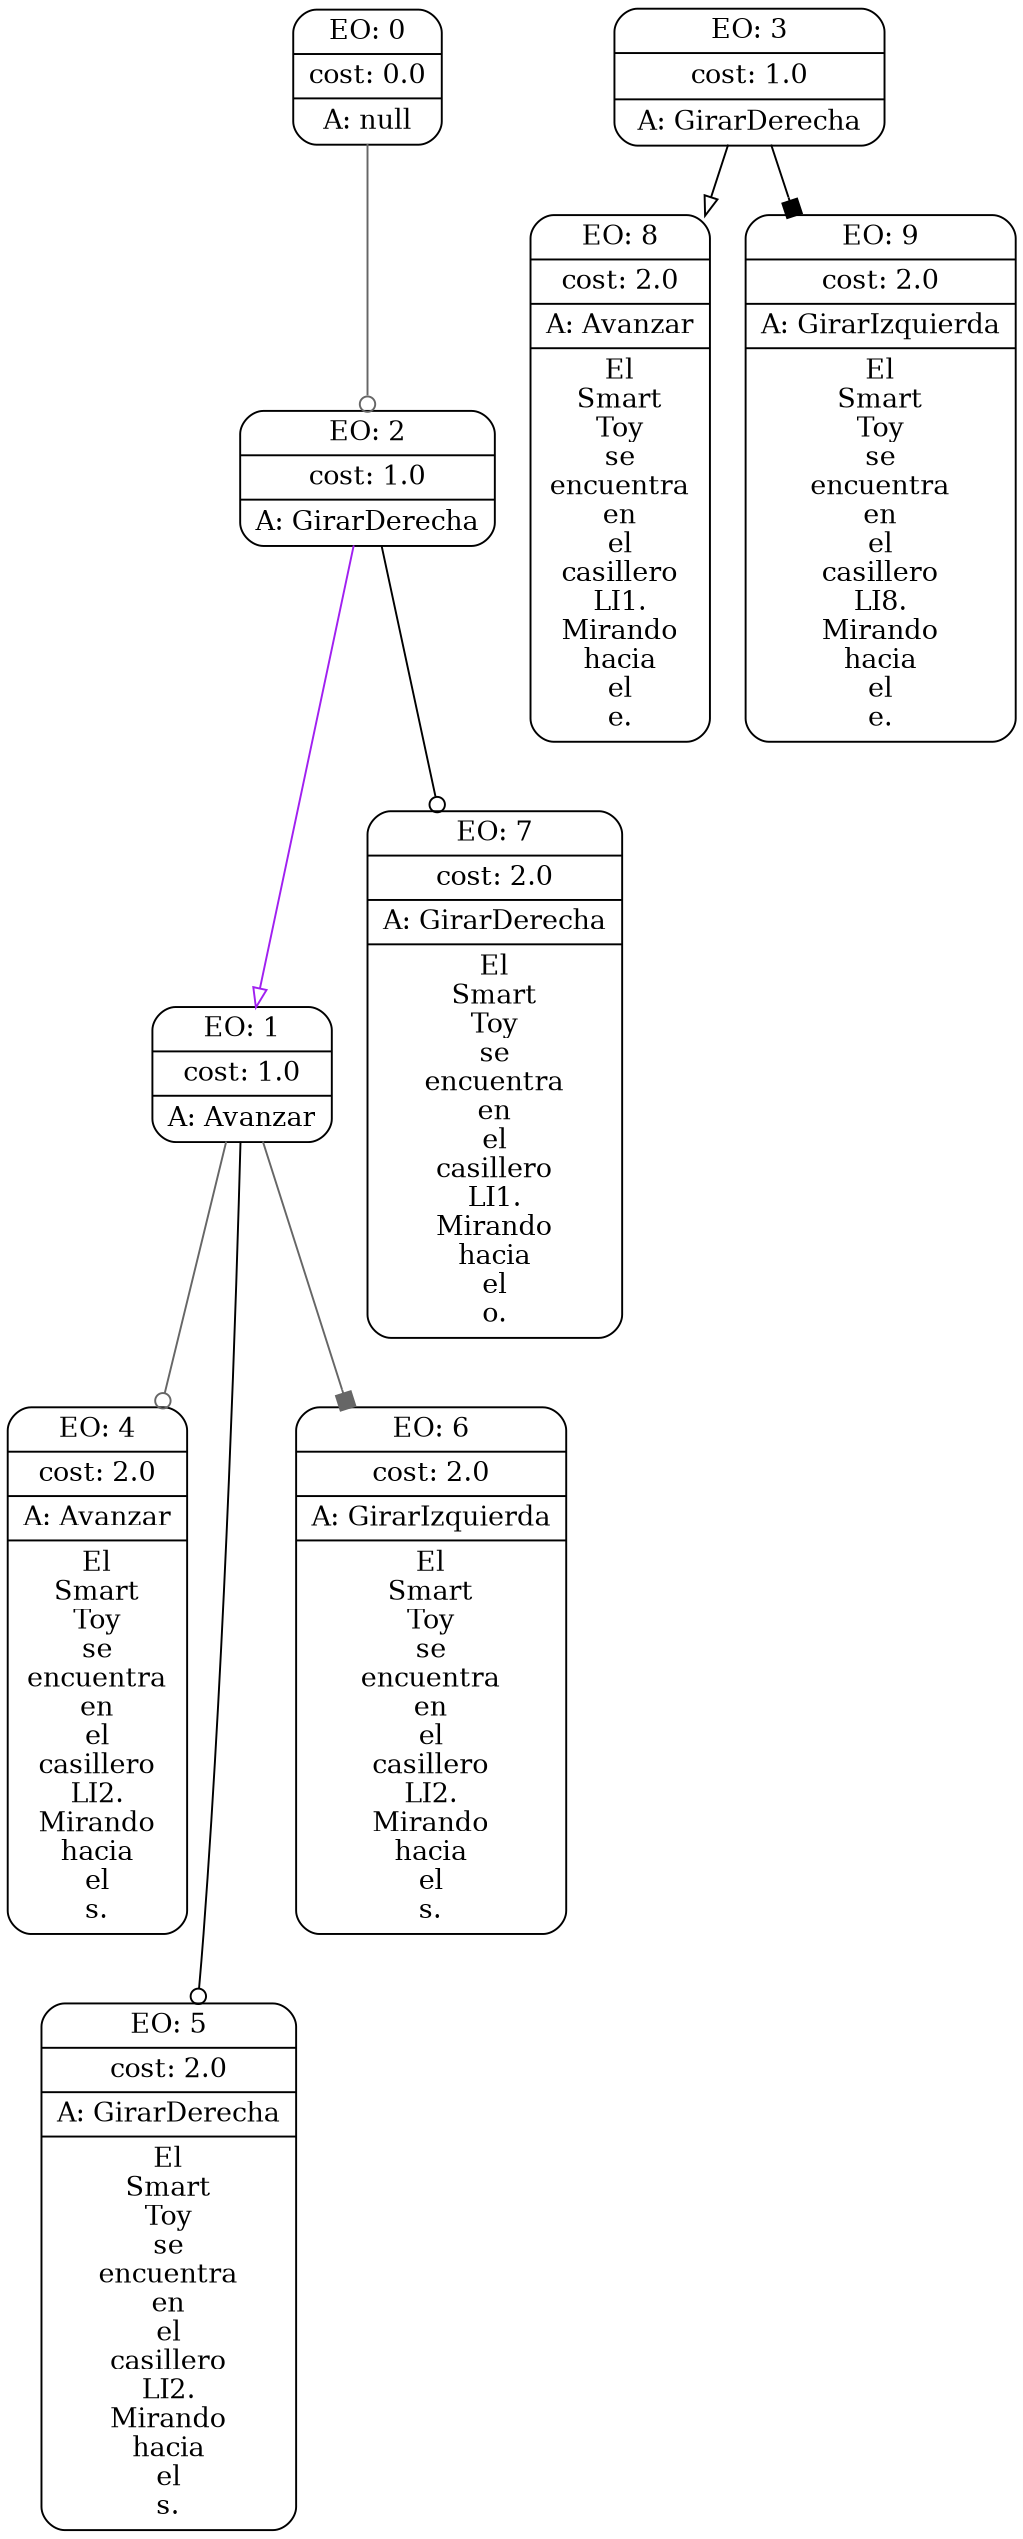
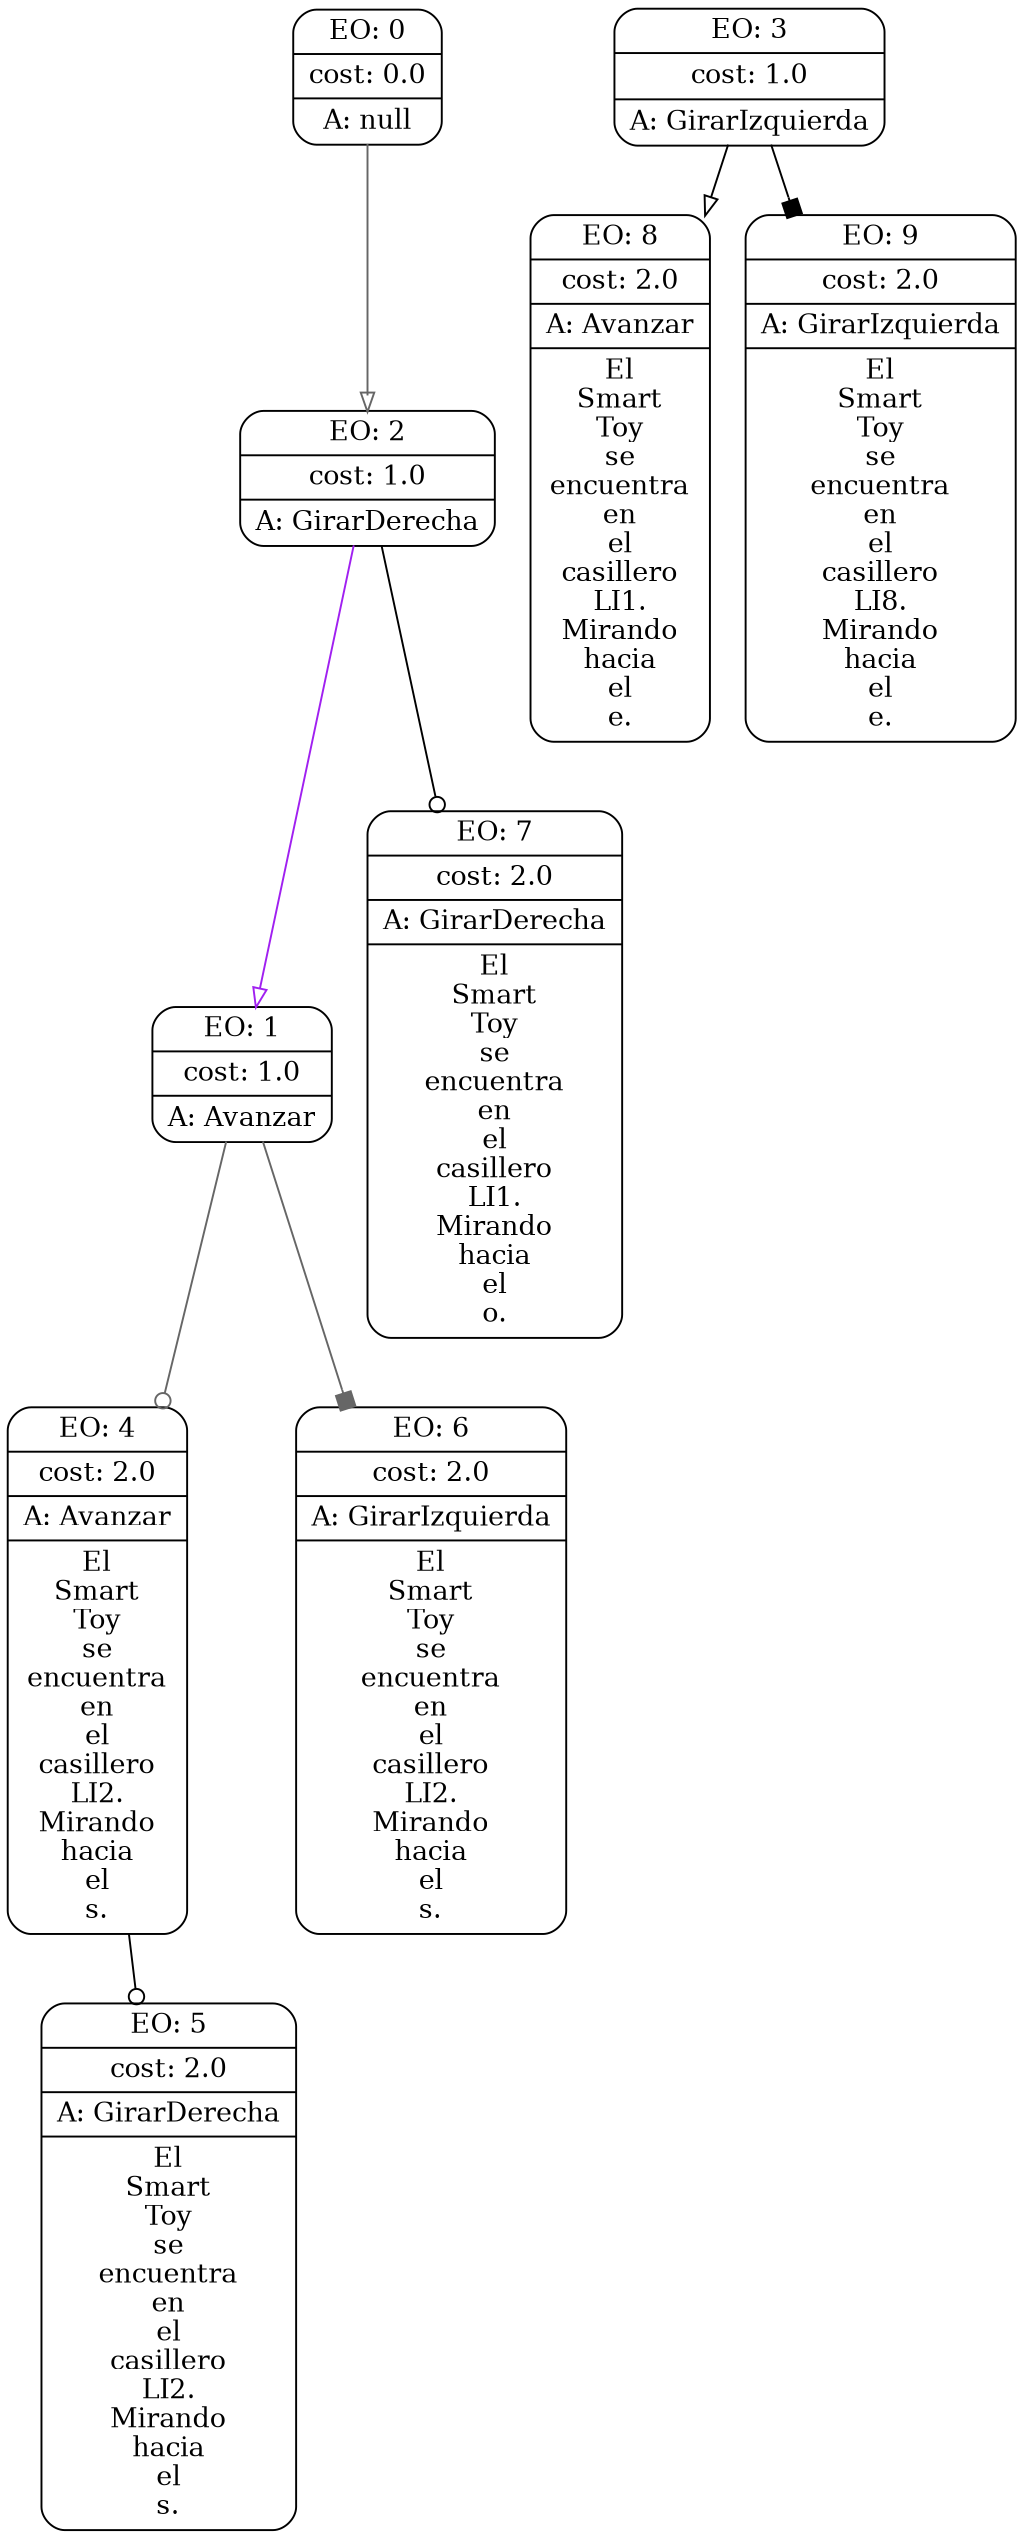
node "EO: 3": text "A: GirarDerecha" -> "A: GirarIzquierda"
edge "EO: 0" -> "EO: 2": arrowhead odot -> onormal
edge "EO: 1" -> "EO: 5": now "EO: 4" -> "EO: 5"
